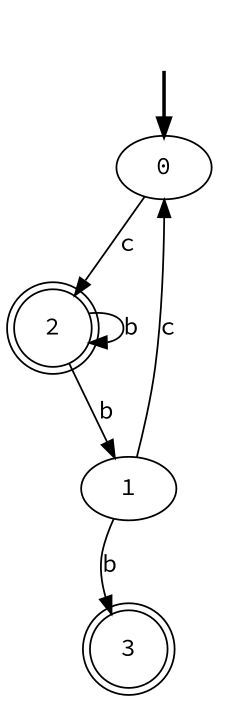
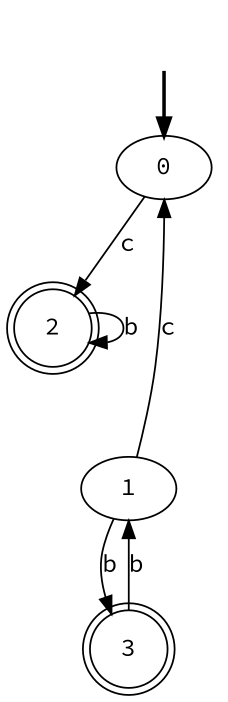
edge "2" -> "1": now "3" -> "1"
